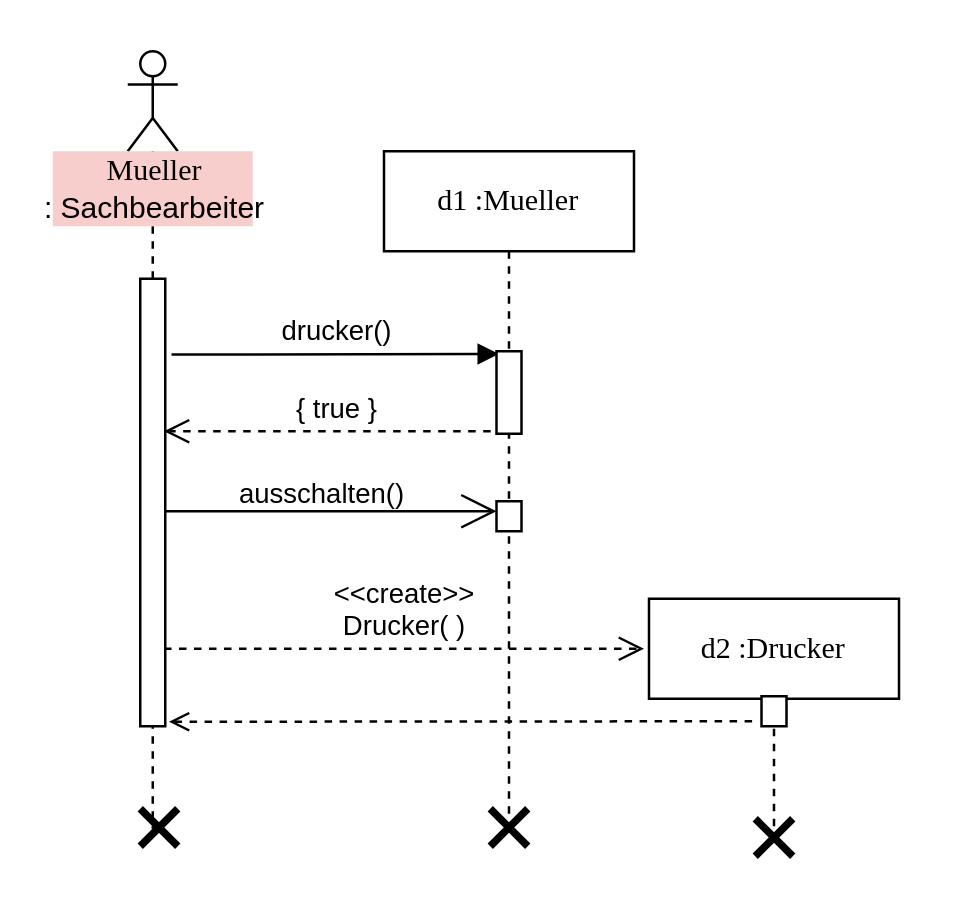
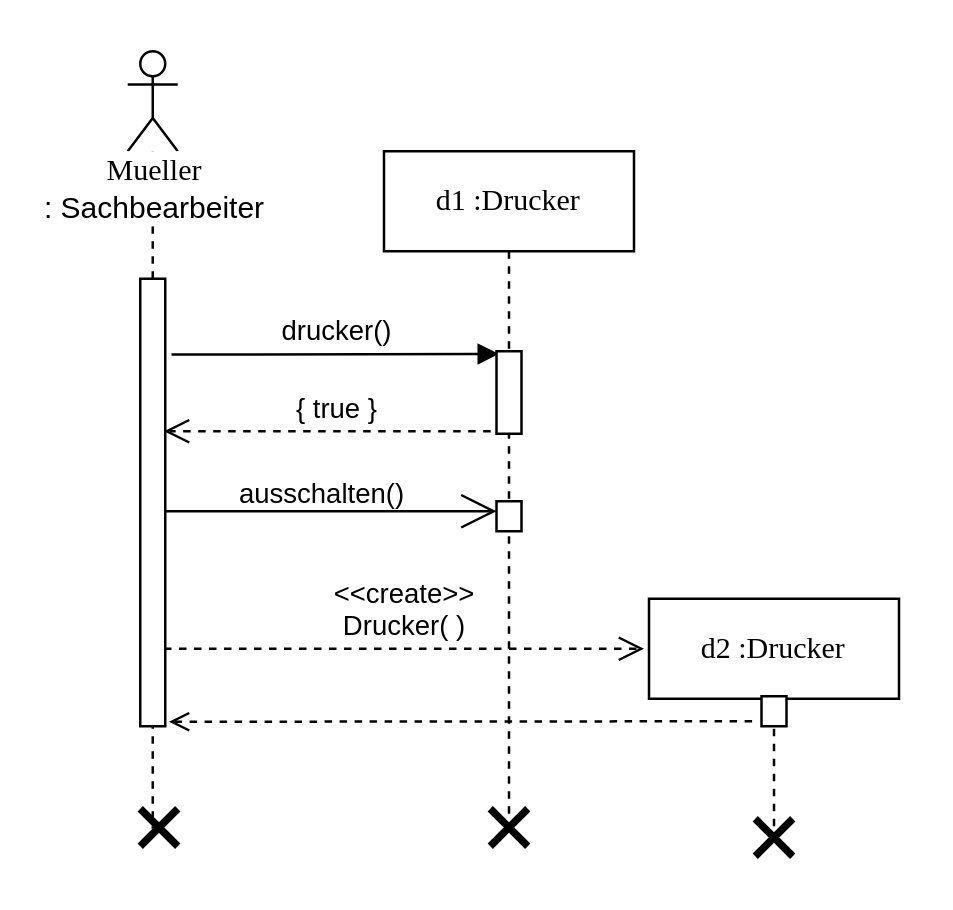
node "Mueller : Sachbearbeiter": fillcolor #f8cecc -> #ffffff
node "d1 :Mueller": label "d1 :Mueller" -> "d1 :Drucker"
